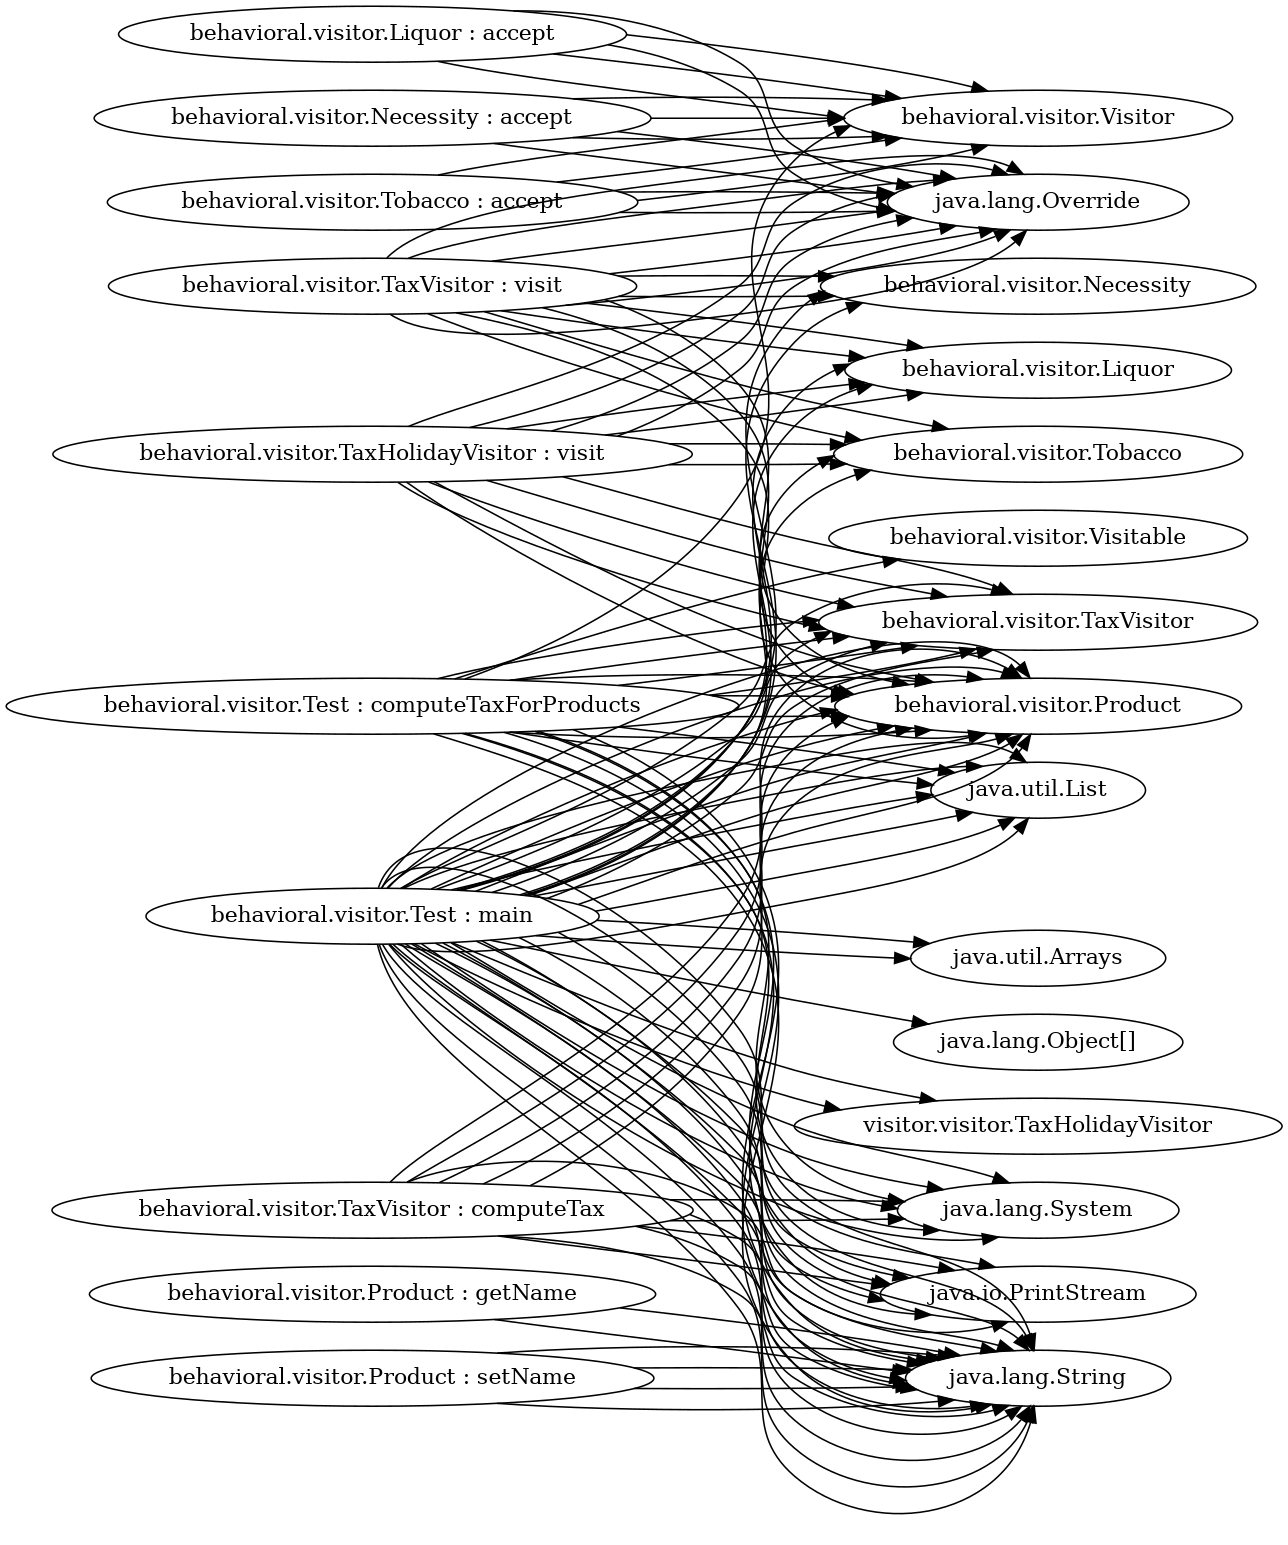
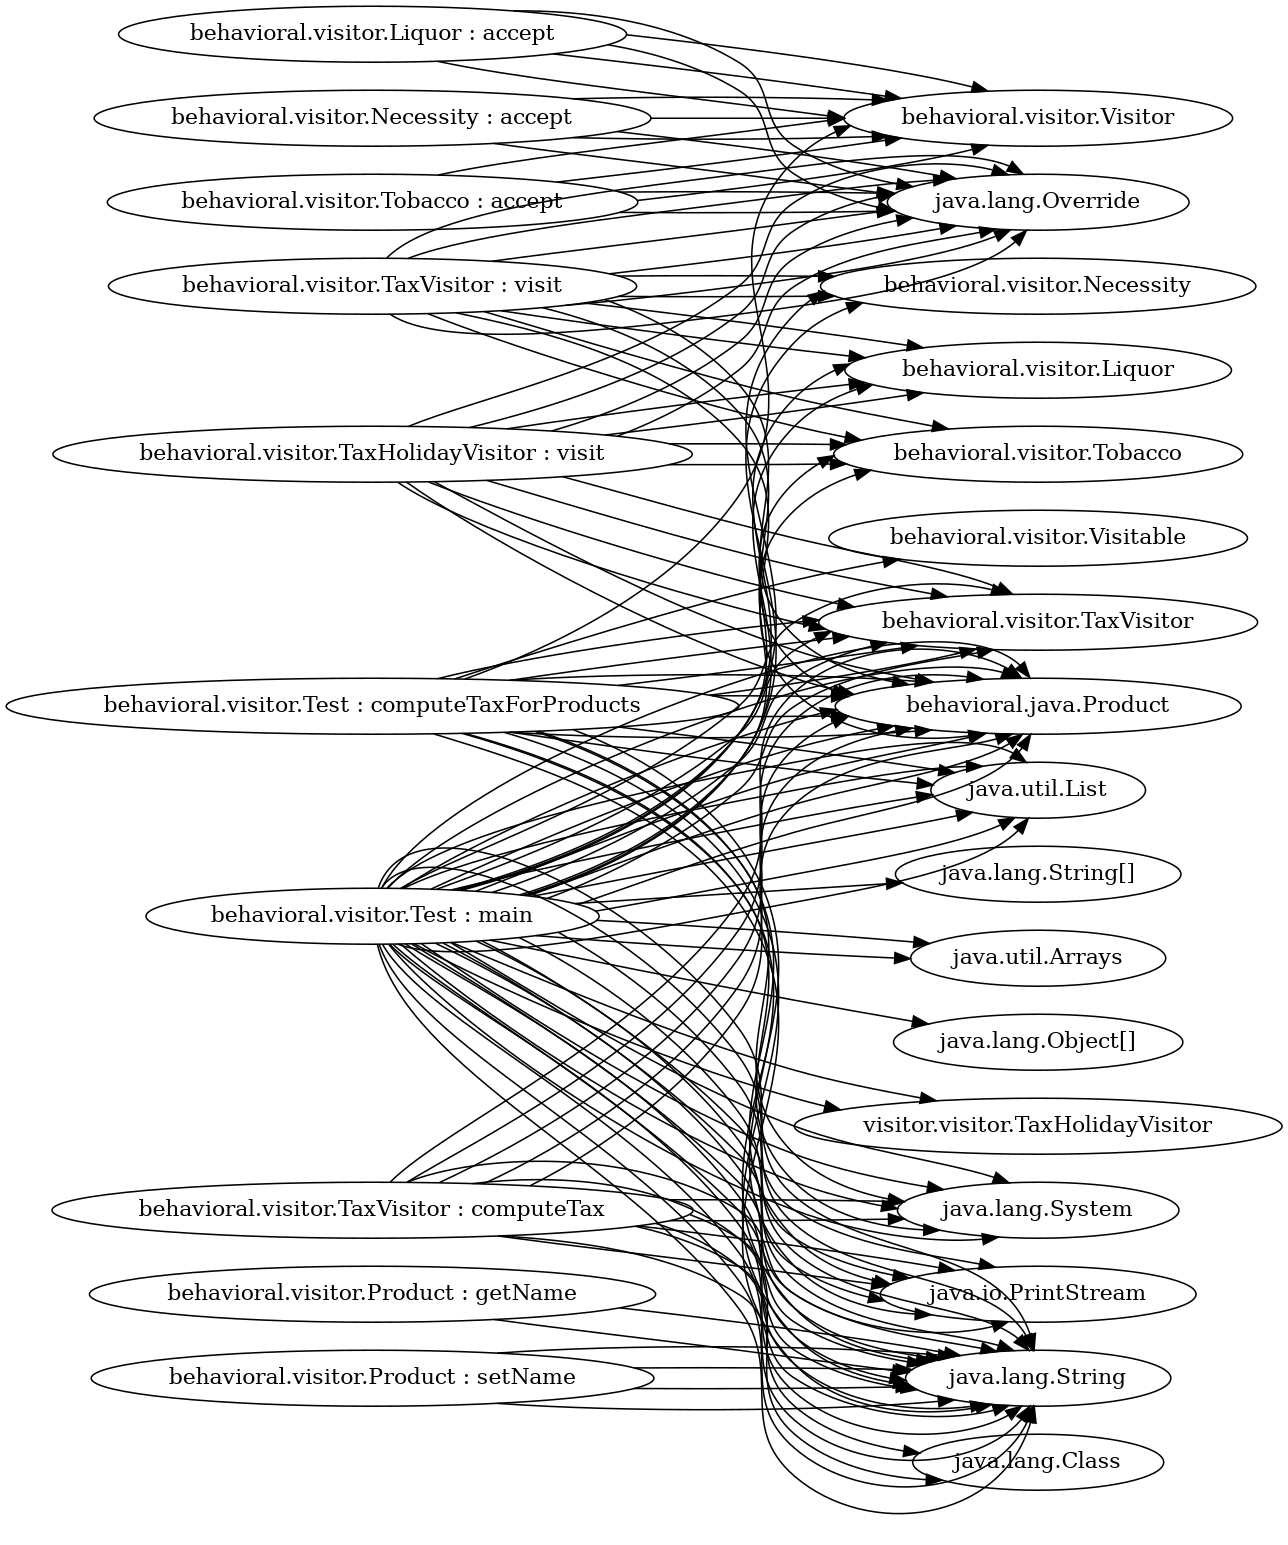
node "behavioral.visitor.Product": label "behavioral.visitor.Product" -> "behavioral.java.Product"
node "java.lang.String[]": added
node "java.lang.Class": added
